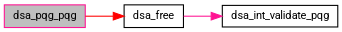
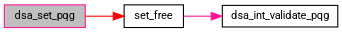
node "dsa_pqg_pqg": label "dsa_pqg_pqg" -> "dsa_set_pqg"
node "dsa_free": label "dsa_free" -> "set_free"
